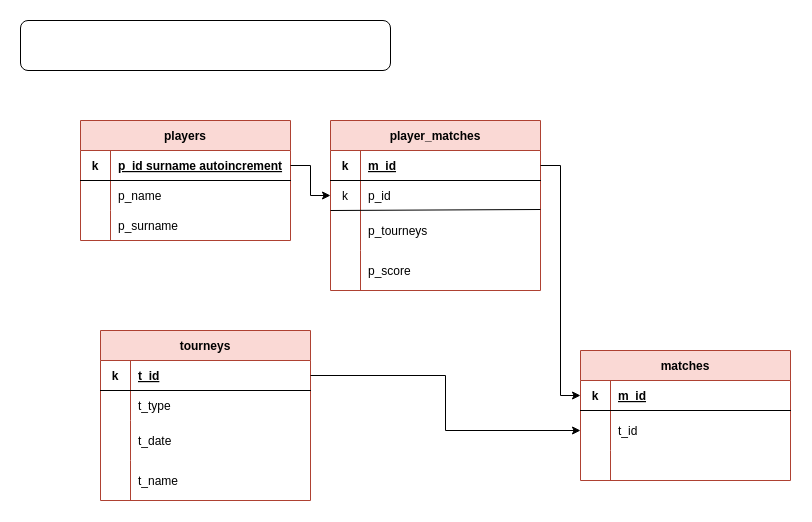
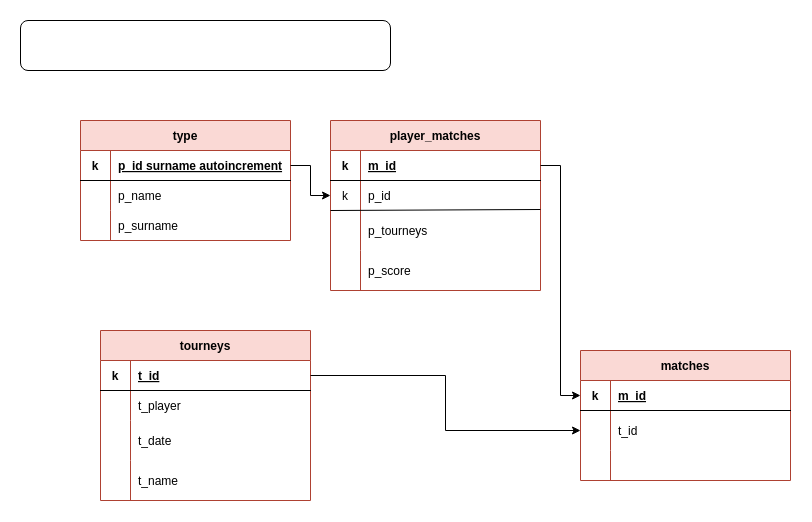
node "players": label "players" -> "type"
node "t_type": label "t_type" -> "t_player"
